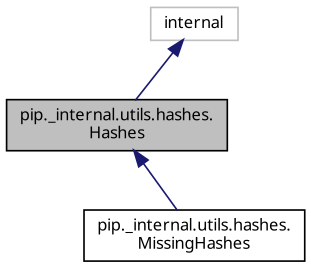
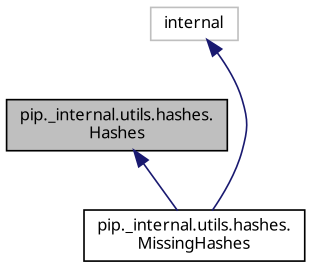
edge "pip._internal.utils.hashes. Hashes" -> "internal": now "pip._internal.utils.hashes. MissingHashes" -> "internal"
